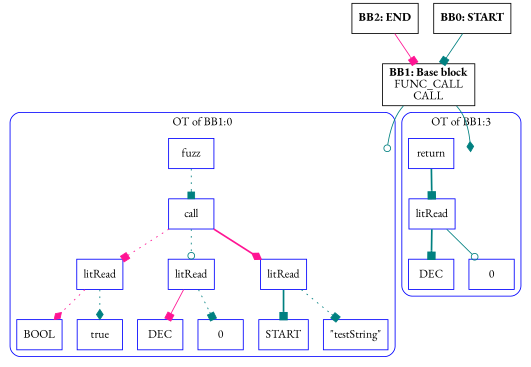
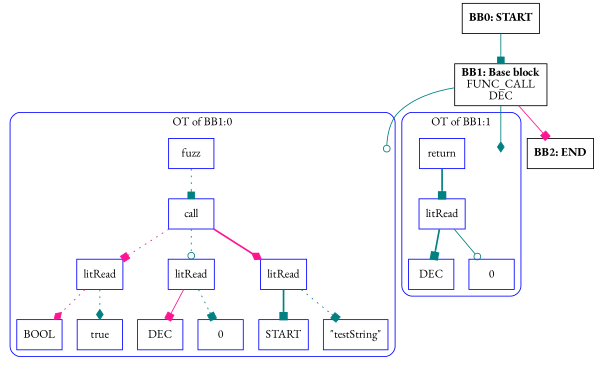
edge "BB2: END" -> "BB1: Base block": reversed
node "BB1: Base block": text "CALL" -> "DEC"
cluster "OT of BB1:3": label "OT of BB1:3" -> "OT of BB1:1"
